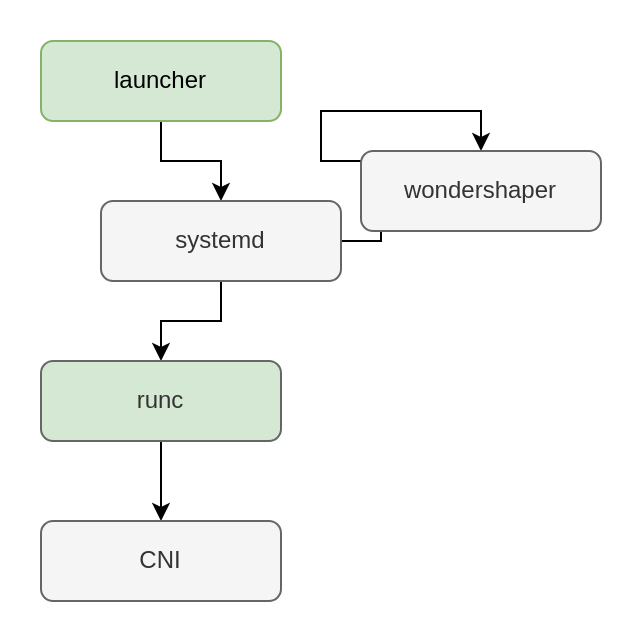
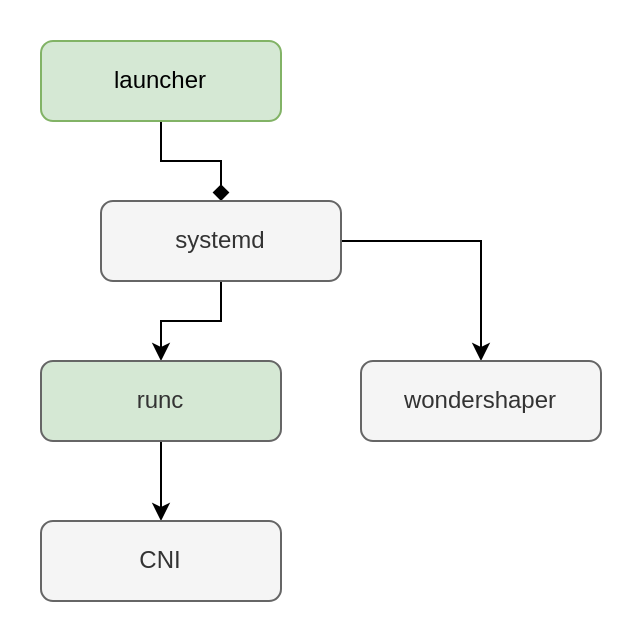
edge "launcher" -> "systemd": arrowhead classic -> diamond
node "wondershaper": moved (481, 191) -> (481, 401)
